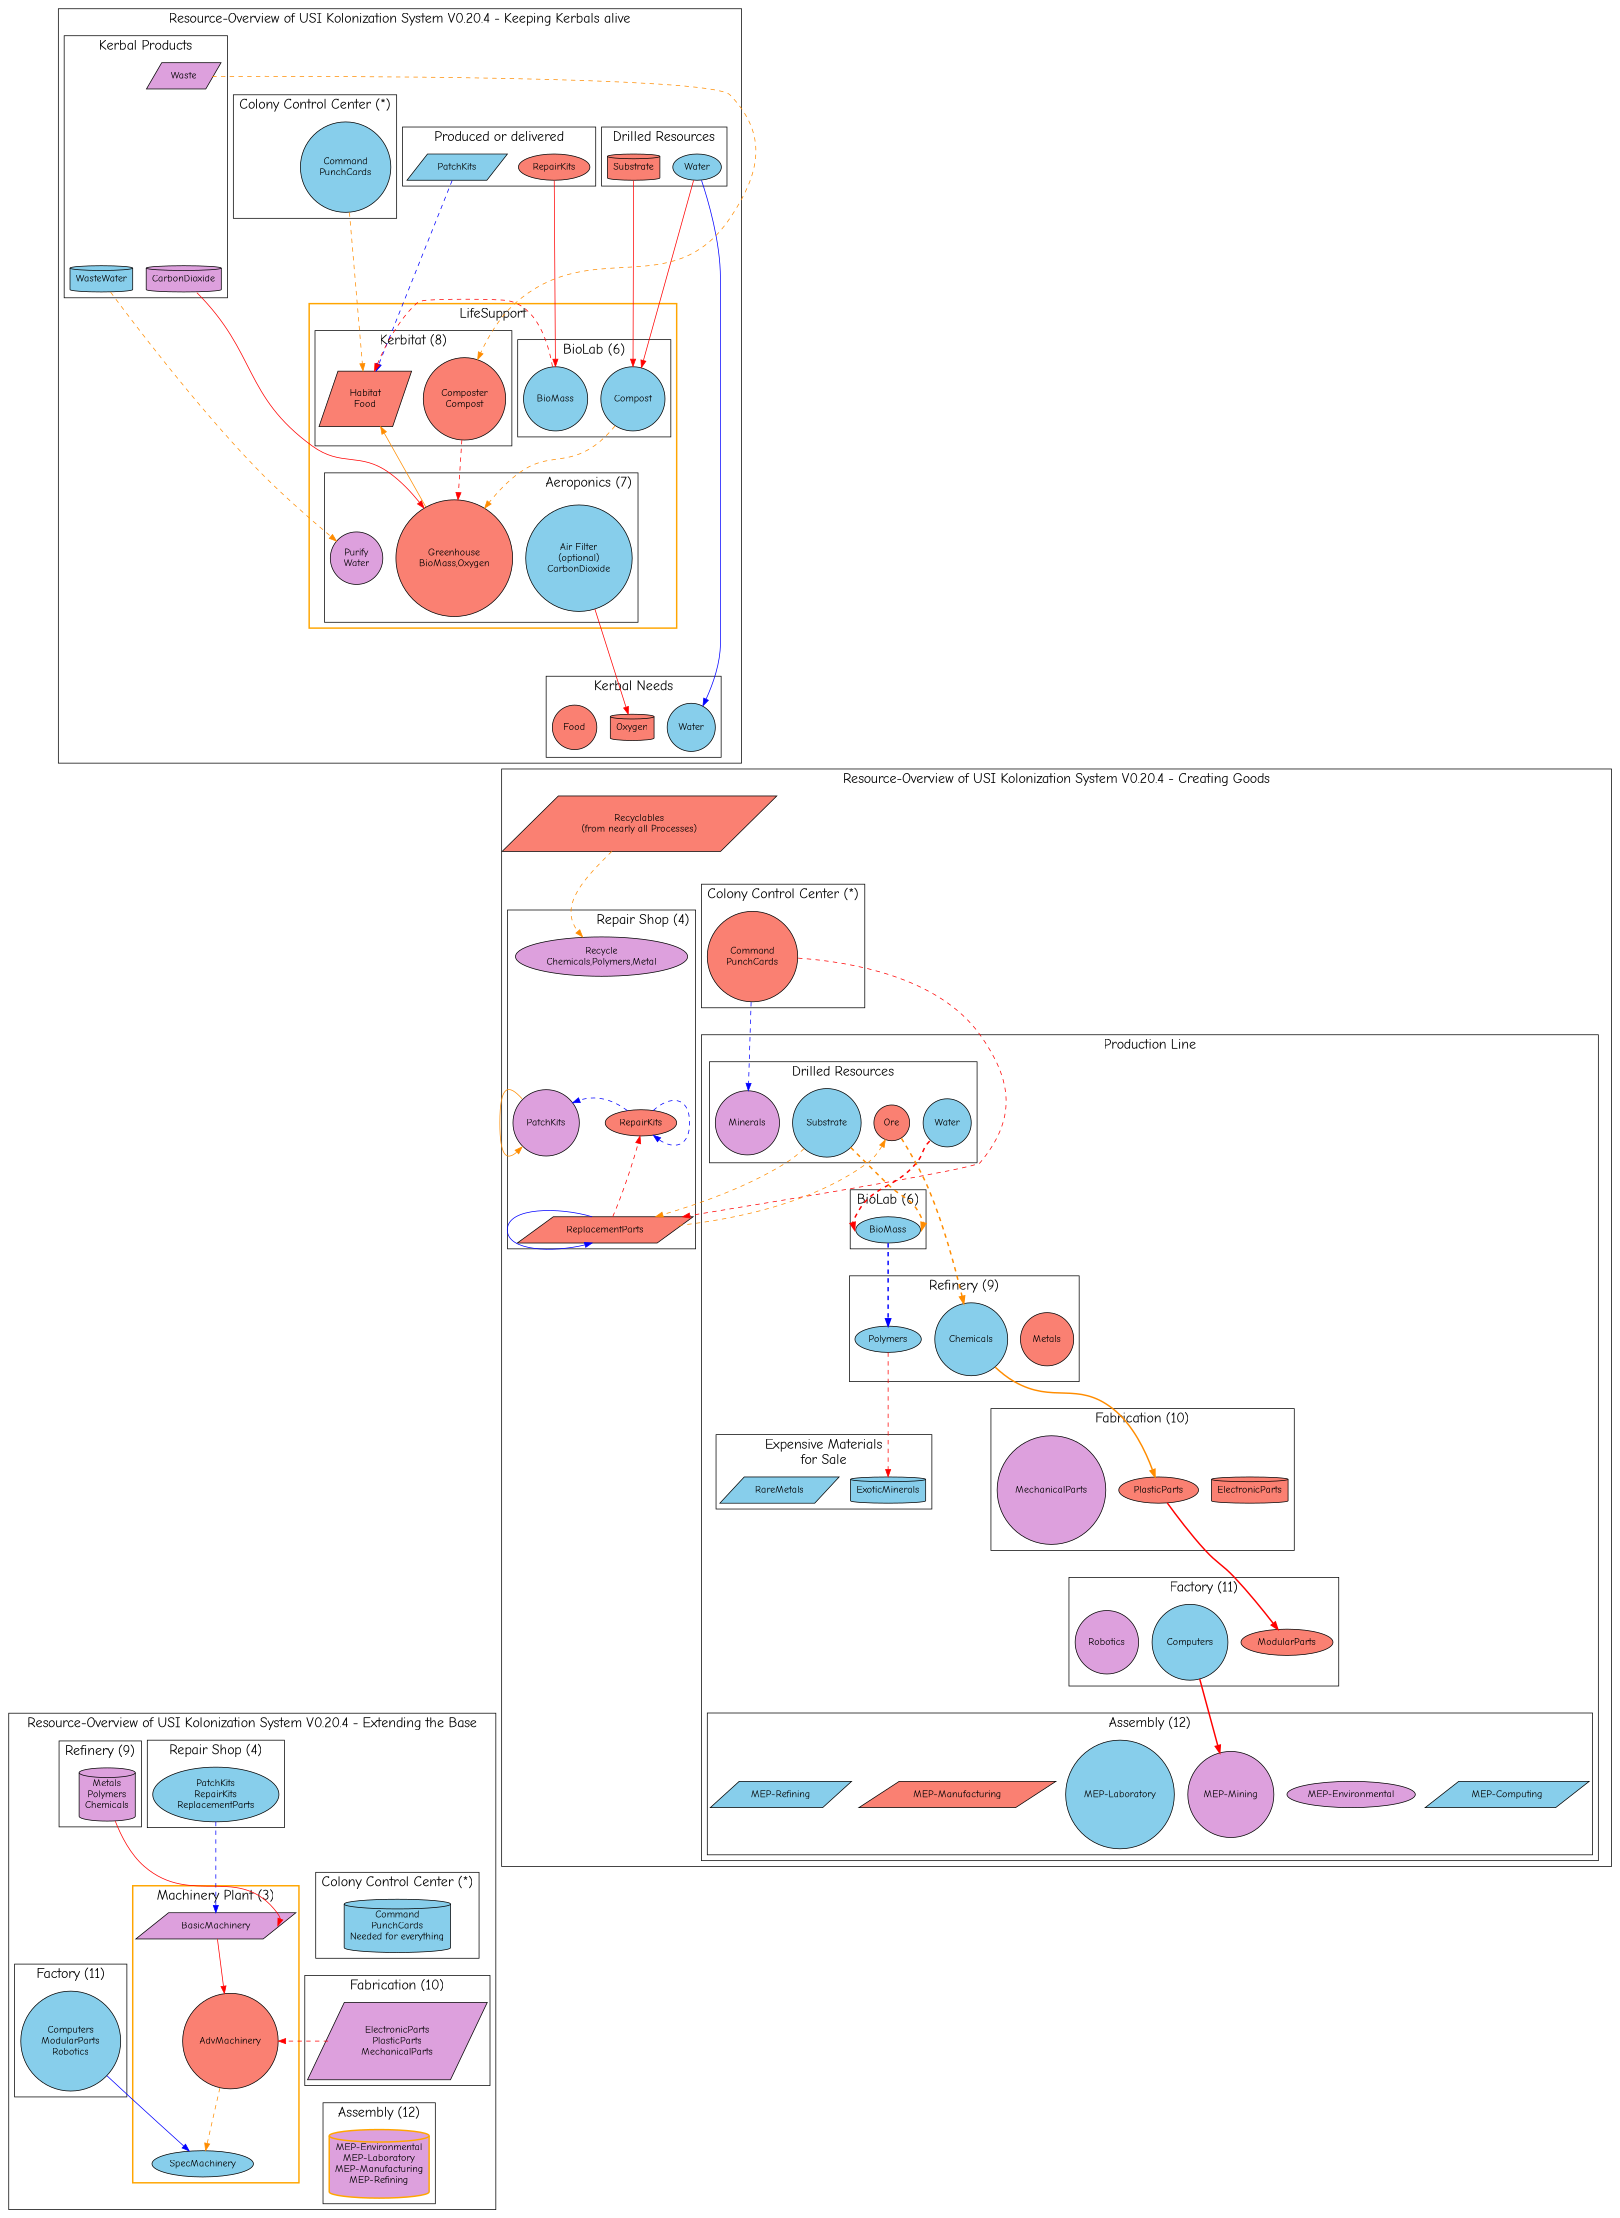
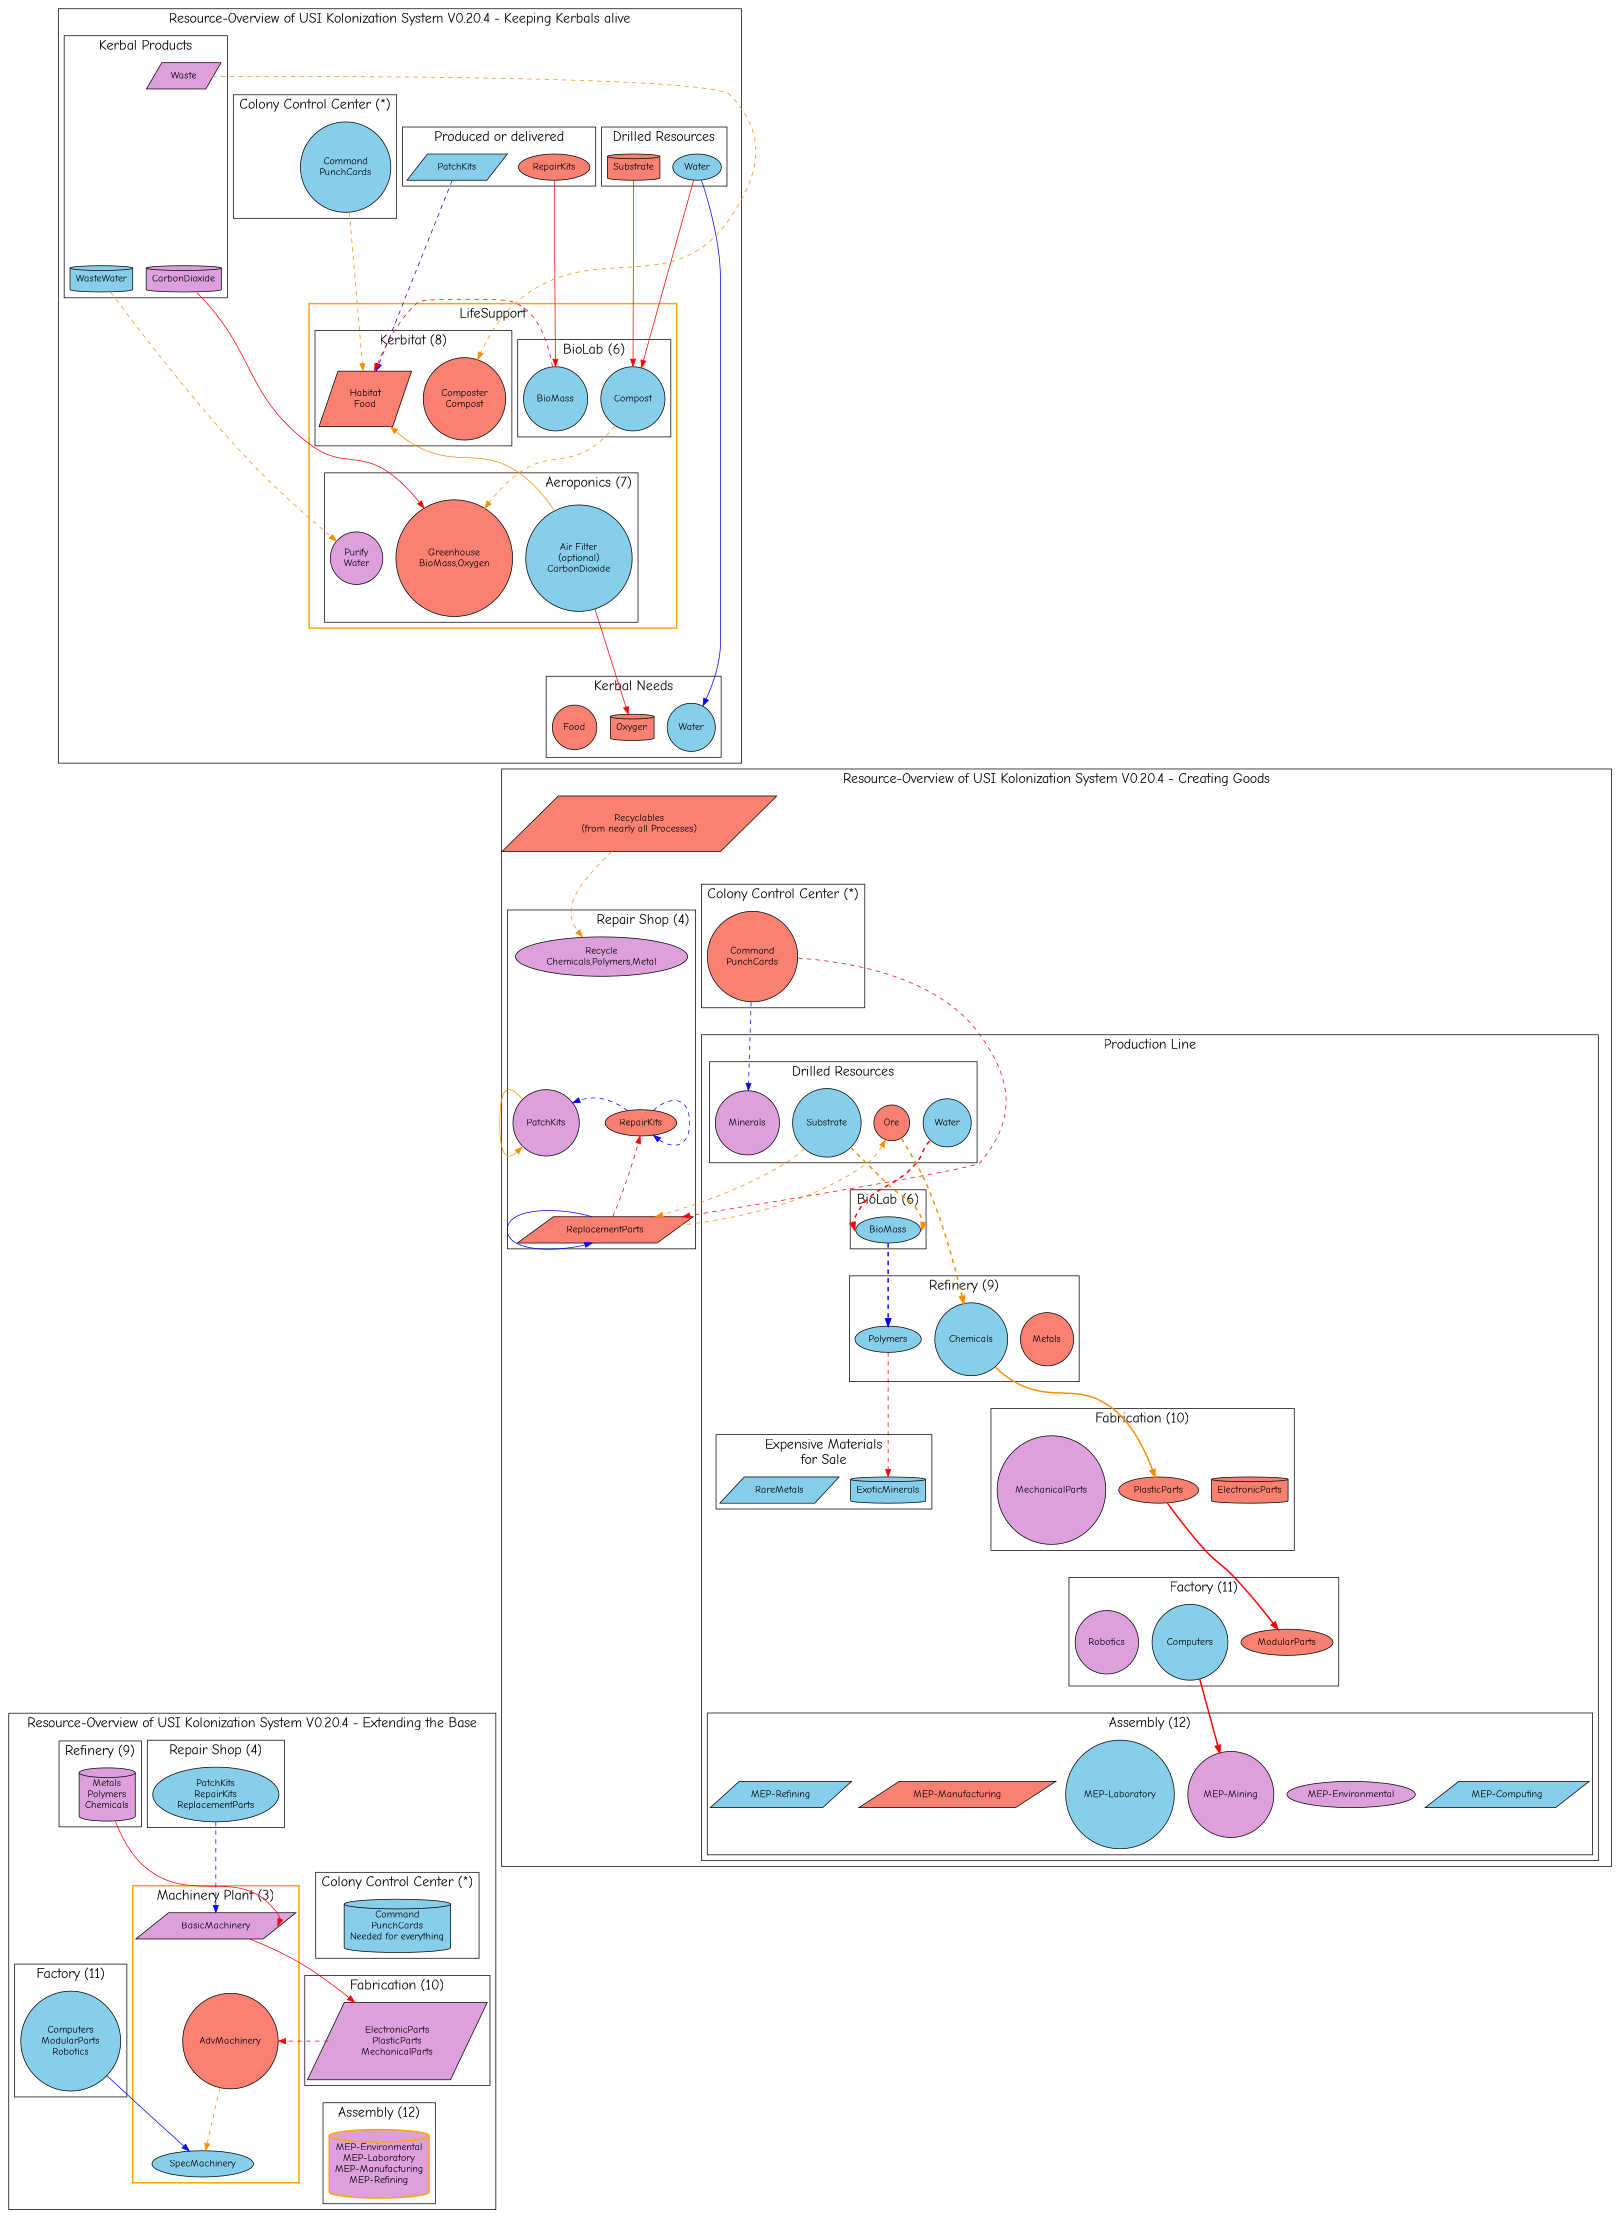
edge "Composter Compost" -> "Greenhouse BioMass,Oxygen": removed
edge "Greenhouse BioMass,Oxygen" -> "Habitat Food": now "Air Filter (optional) CarbonDioxide" -> "Habitat Food"
edge "BasicMachinery" -> "AdvMachinery": now "BasicMachinery" -> "ElectronicParts PlasticParts MechanicalParts"
